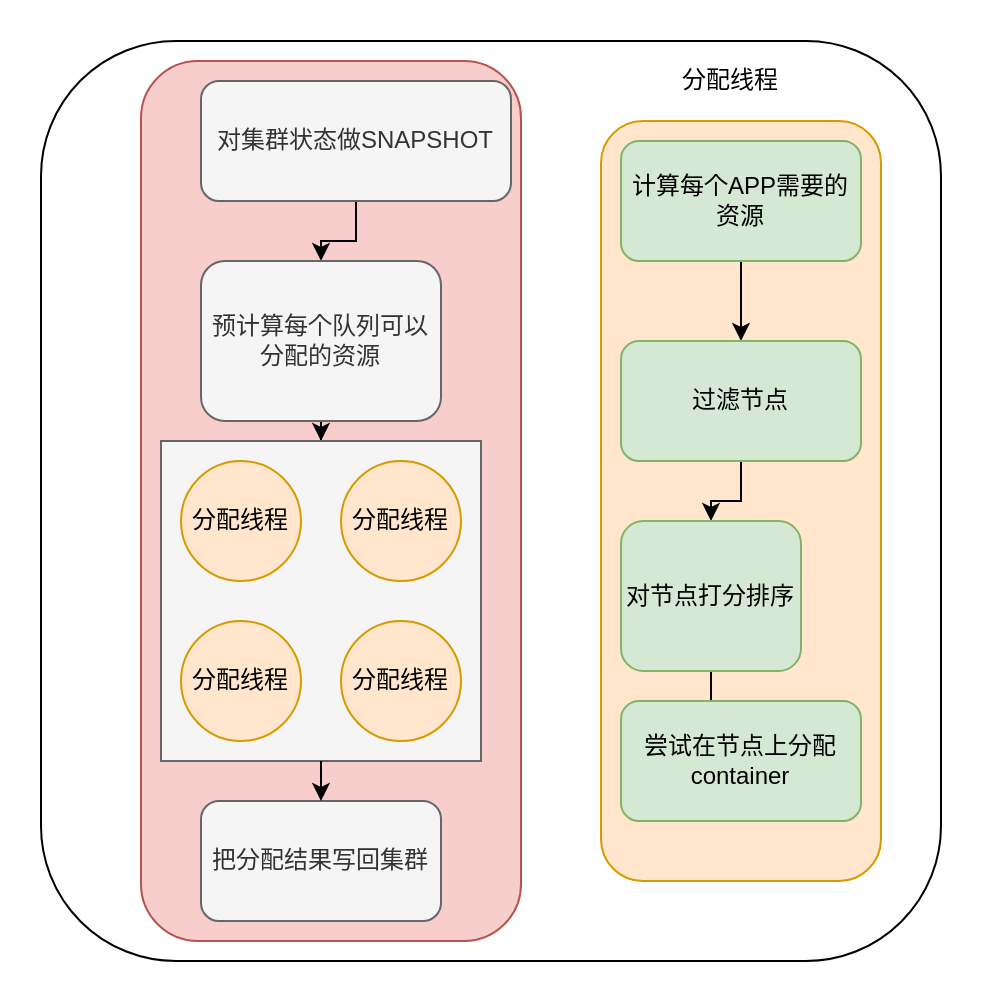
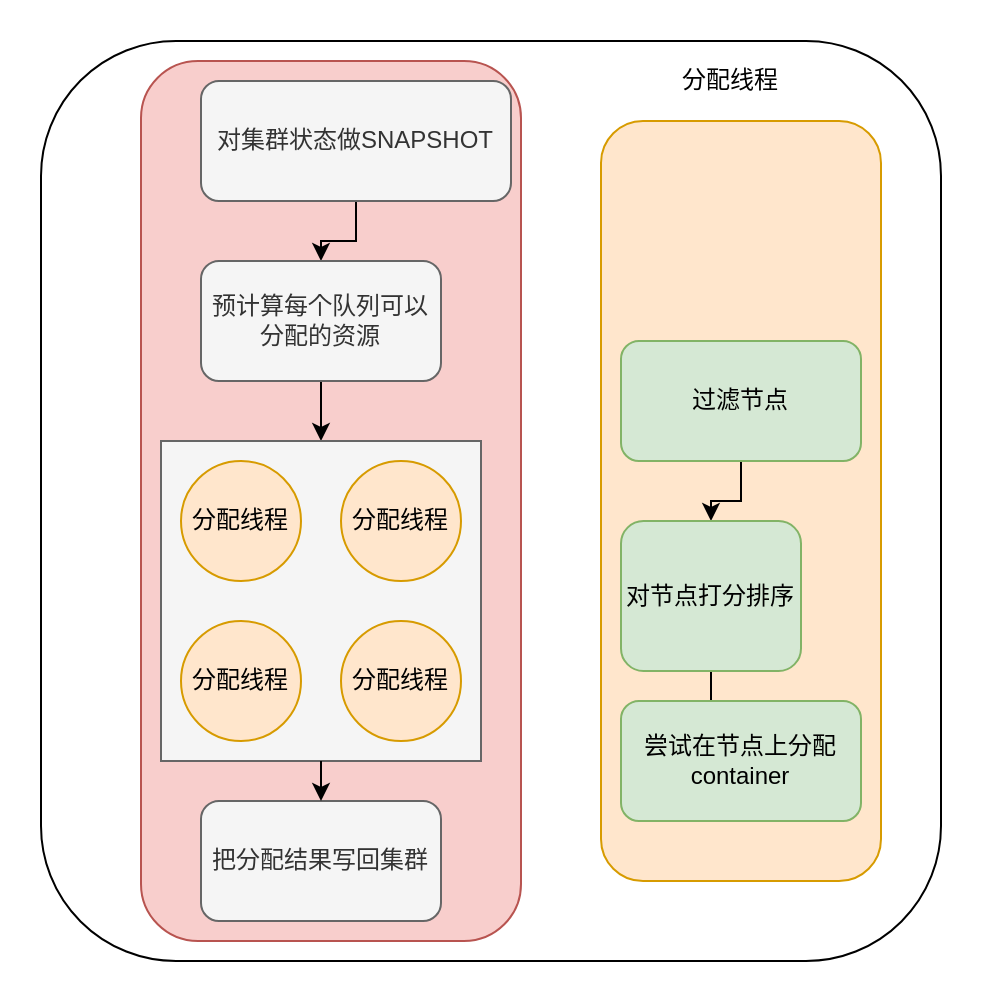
node "计算每个APP需要的资源": removed
edge "计算每个APP需要的资源" -> "过滤节点": removed
node "预计算每个队列可以分配的资源": size 240x160 -> 240x120
